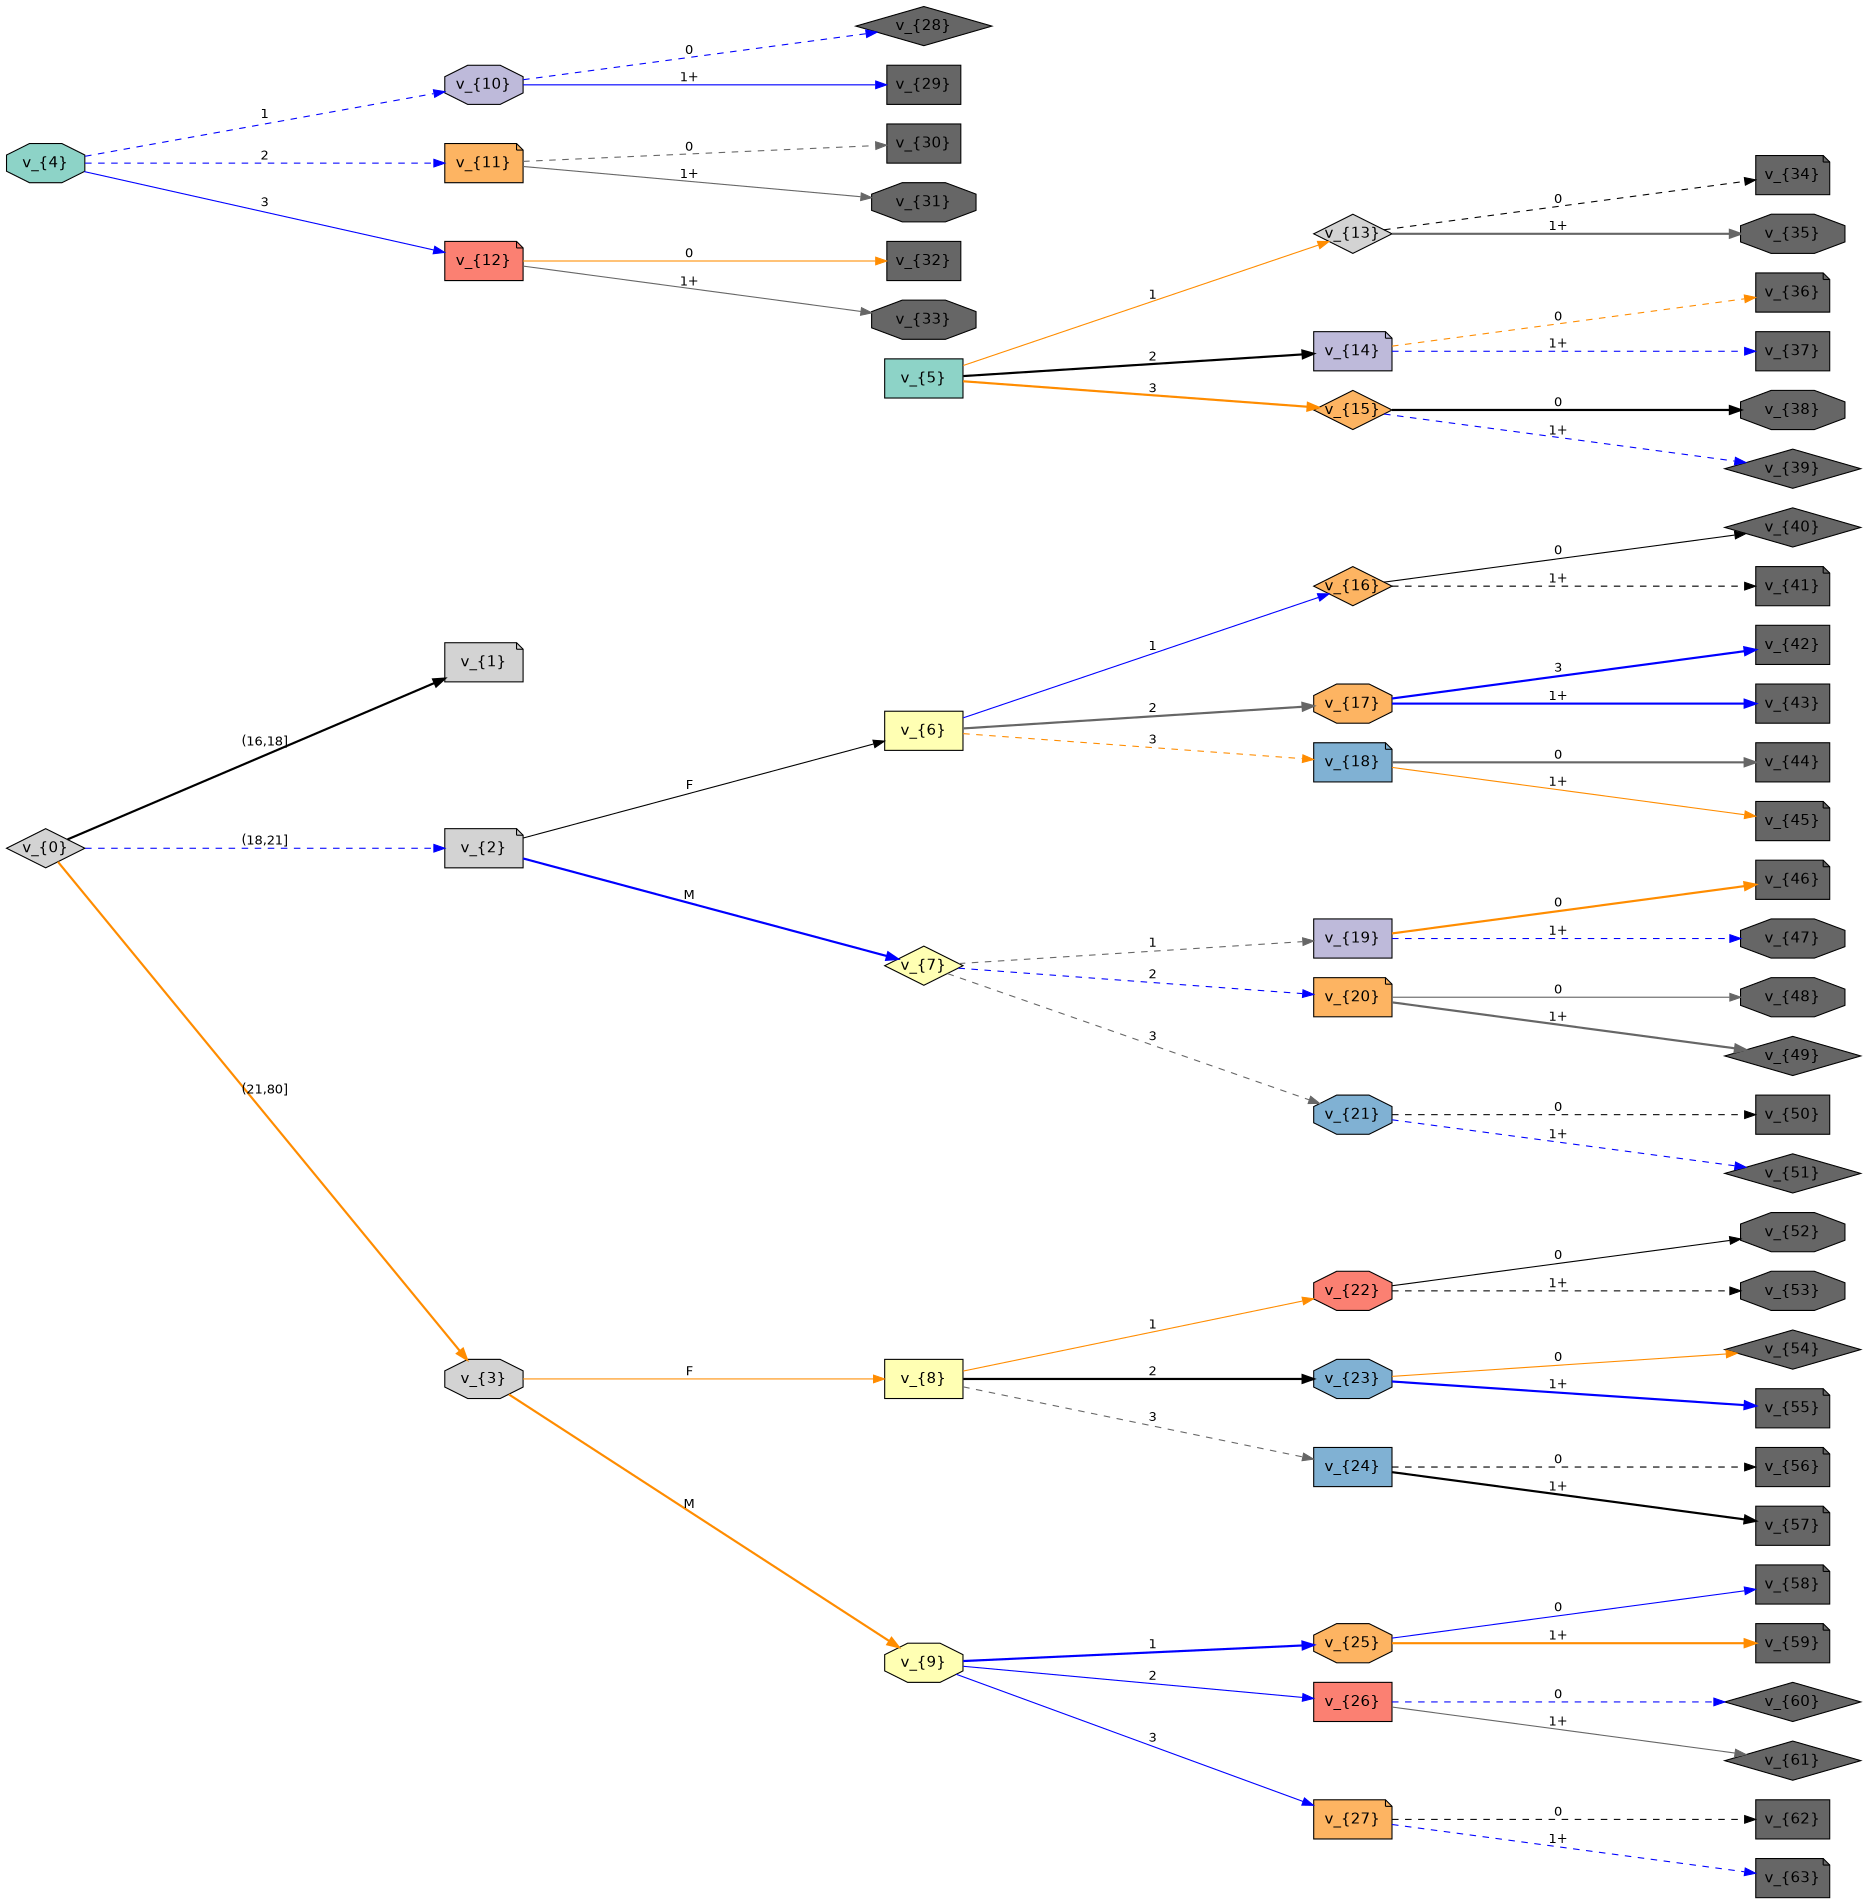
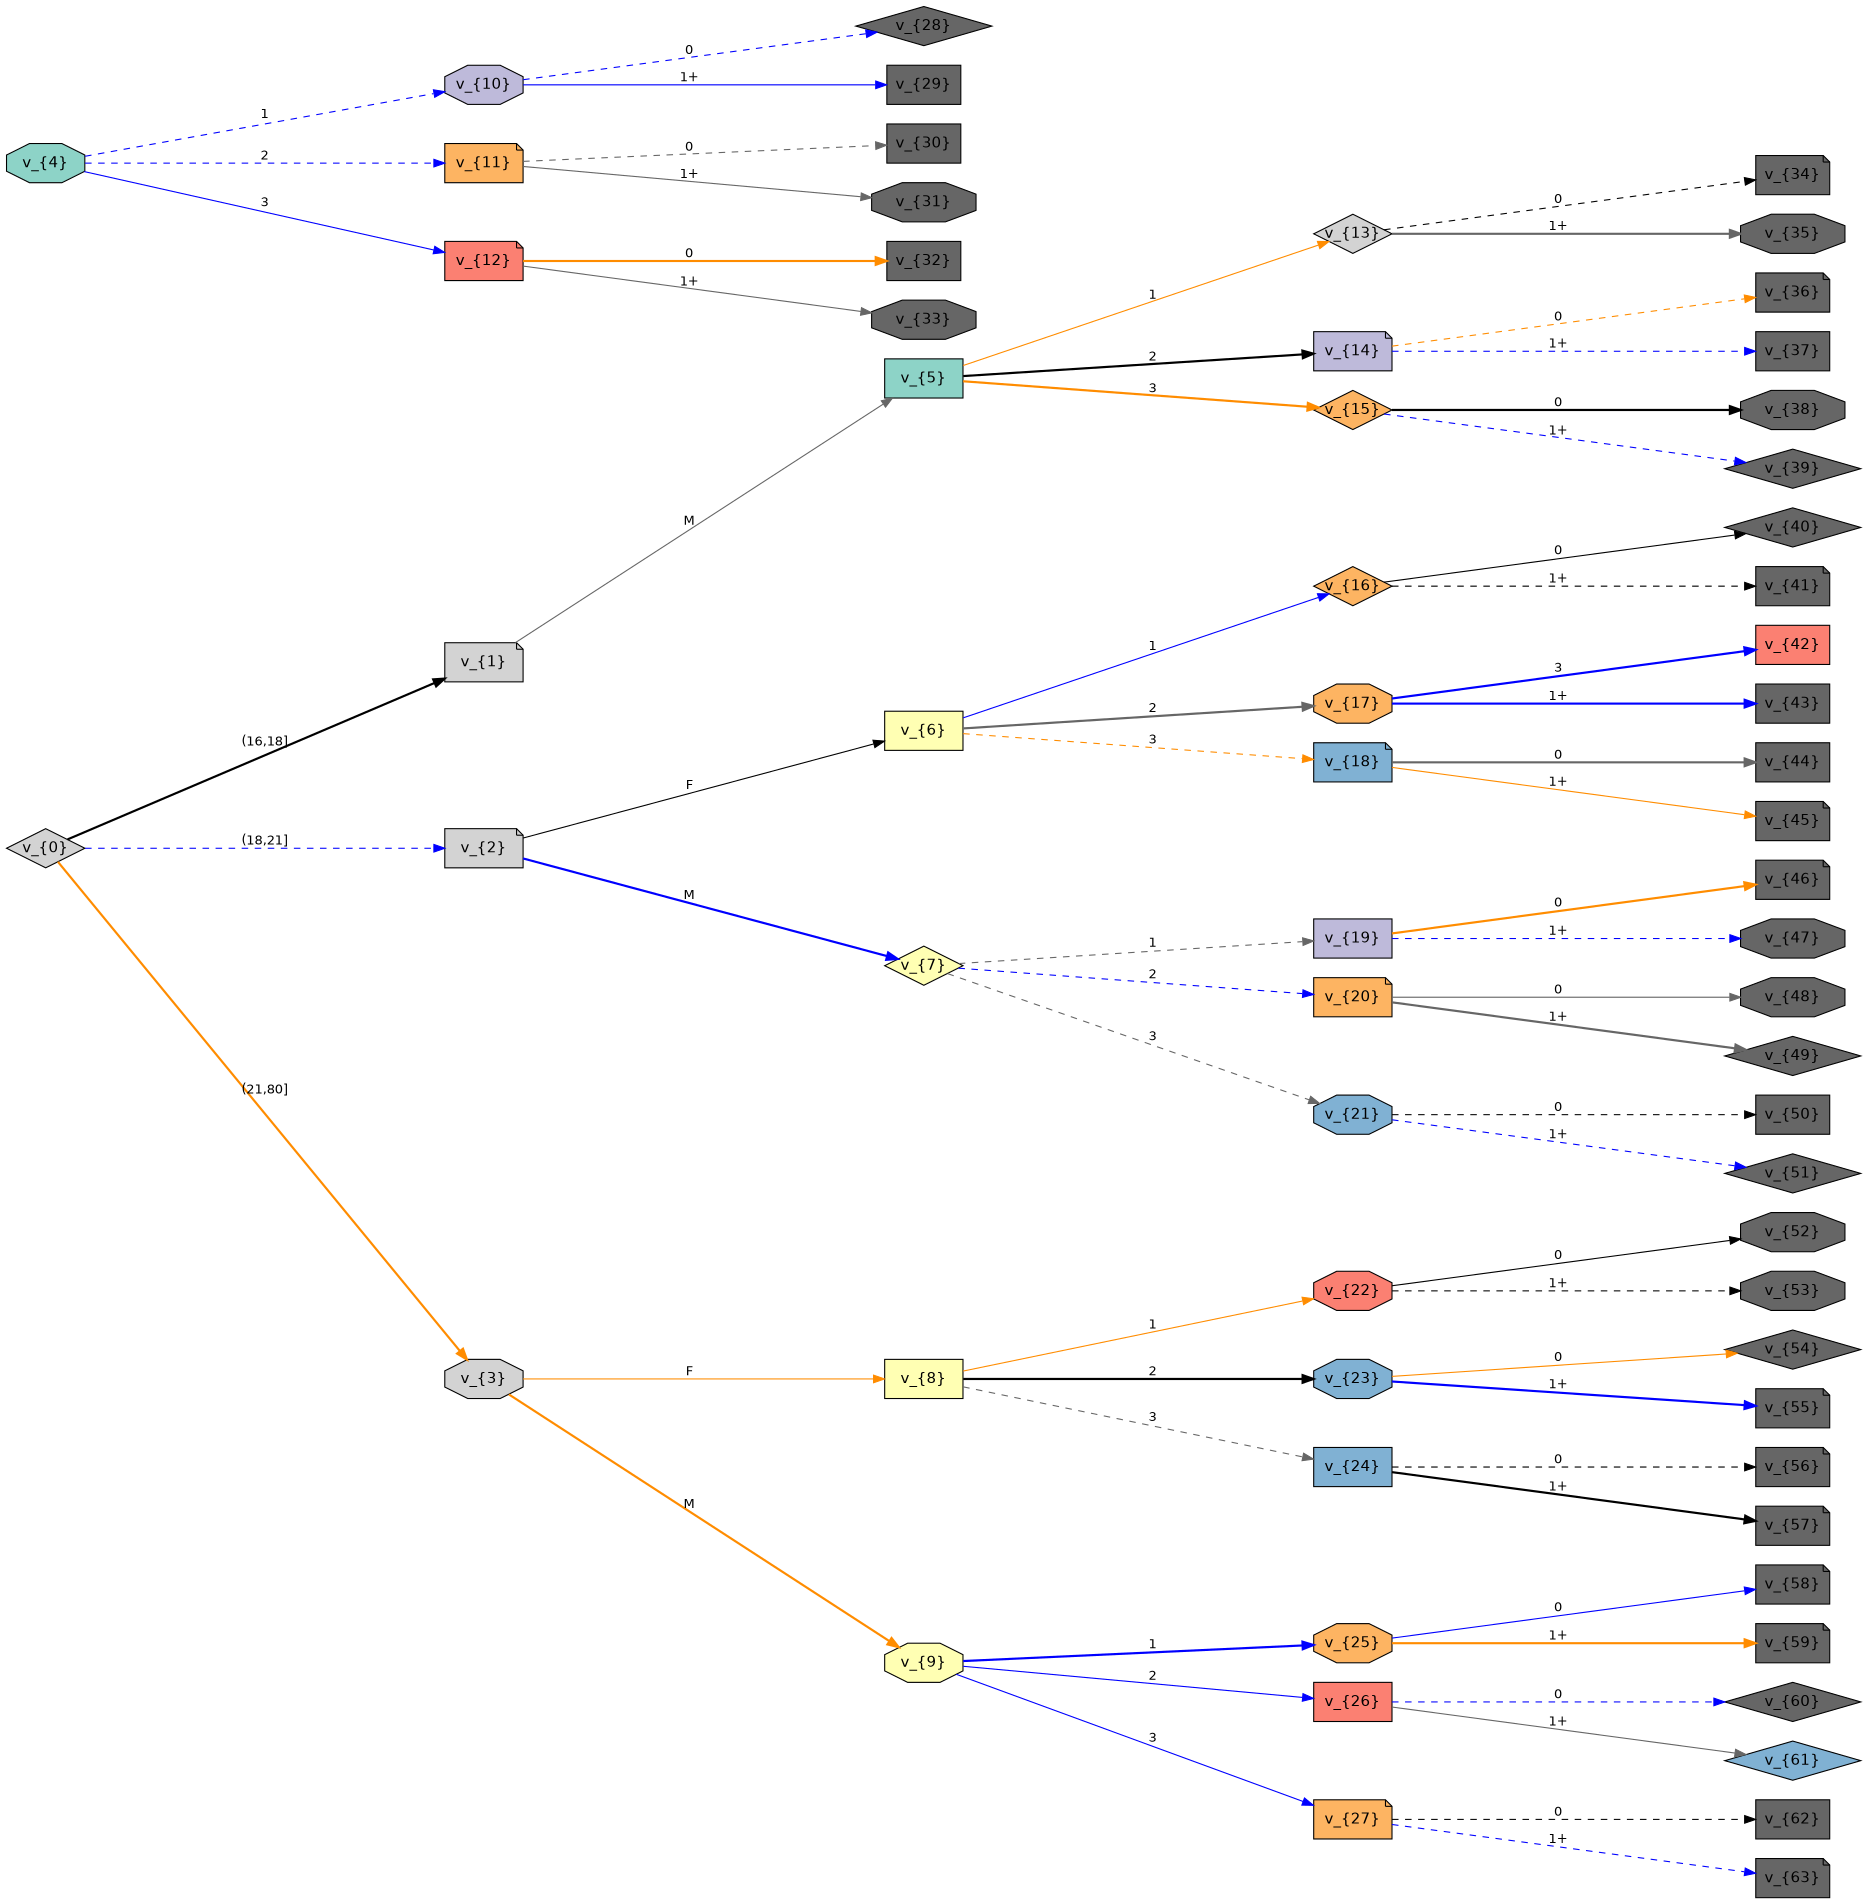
edge "v_{12}" -> "v_{32}": style solid -> bold
edge "v_{1}" -> "v_{5}": added, label "M"
node "v_{42}": fillcolor #666666 -> #fb8072
node "v_{61}": fillcolor #666666 -> #80b1d3
